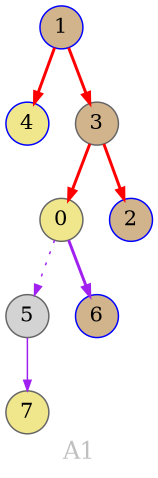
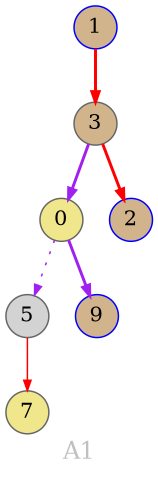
node "4": removed
edge "3" -> "0": color red -> purple
node "6": label "6" -> "9"
edge "5" -> "7": color purple -> red
